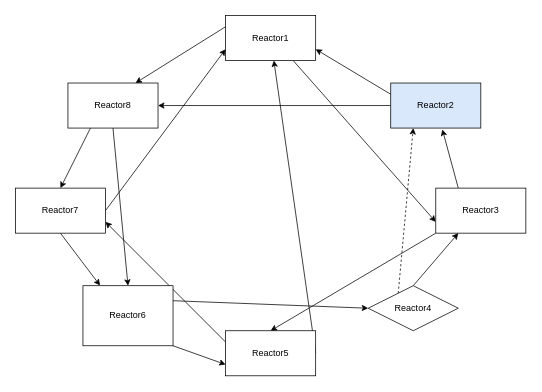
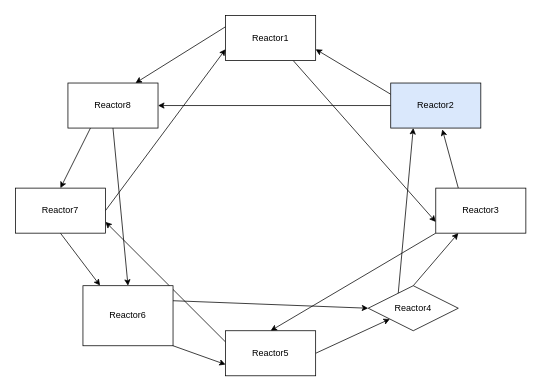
edge "Reactor5" -> "Reactor1": now "Reactor5" -> "Reactor4"
edge "Reactor4" -> "Reactor2": style dashed -> solid
